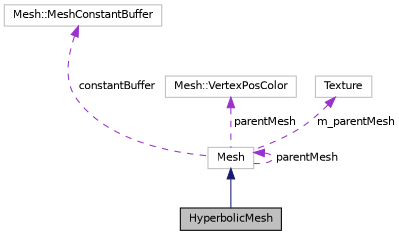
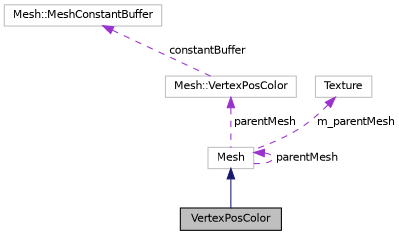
edge "Mesh" -> "Mesh::MeshConstantBuffer": now "Mesh::VertexPosColor" -> "Mesh::MeshConstantBuffer"
node "HyperbolicMesh": label "HyperbolicMesh" -> "VertexPosColor"
